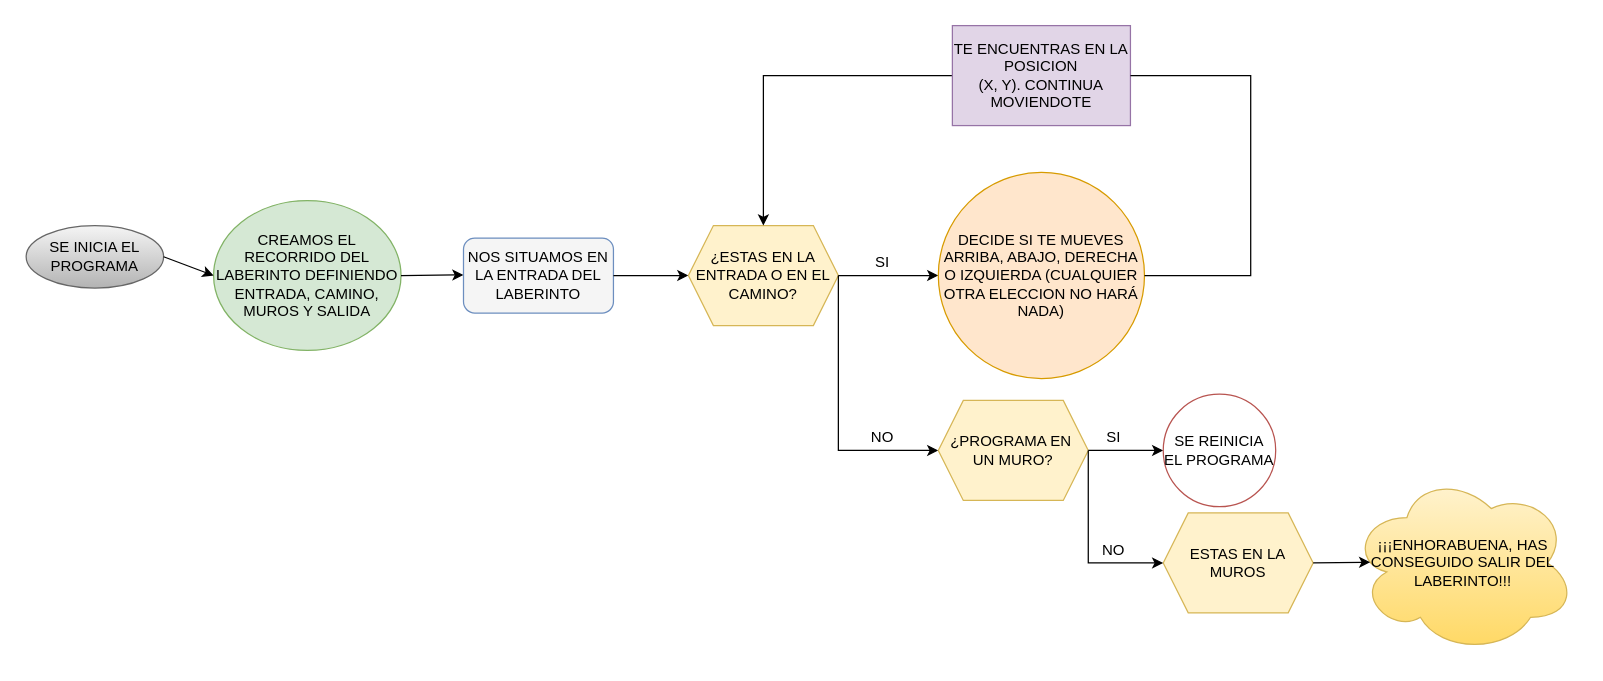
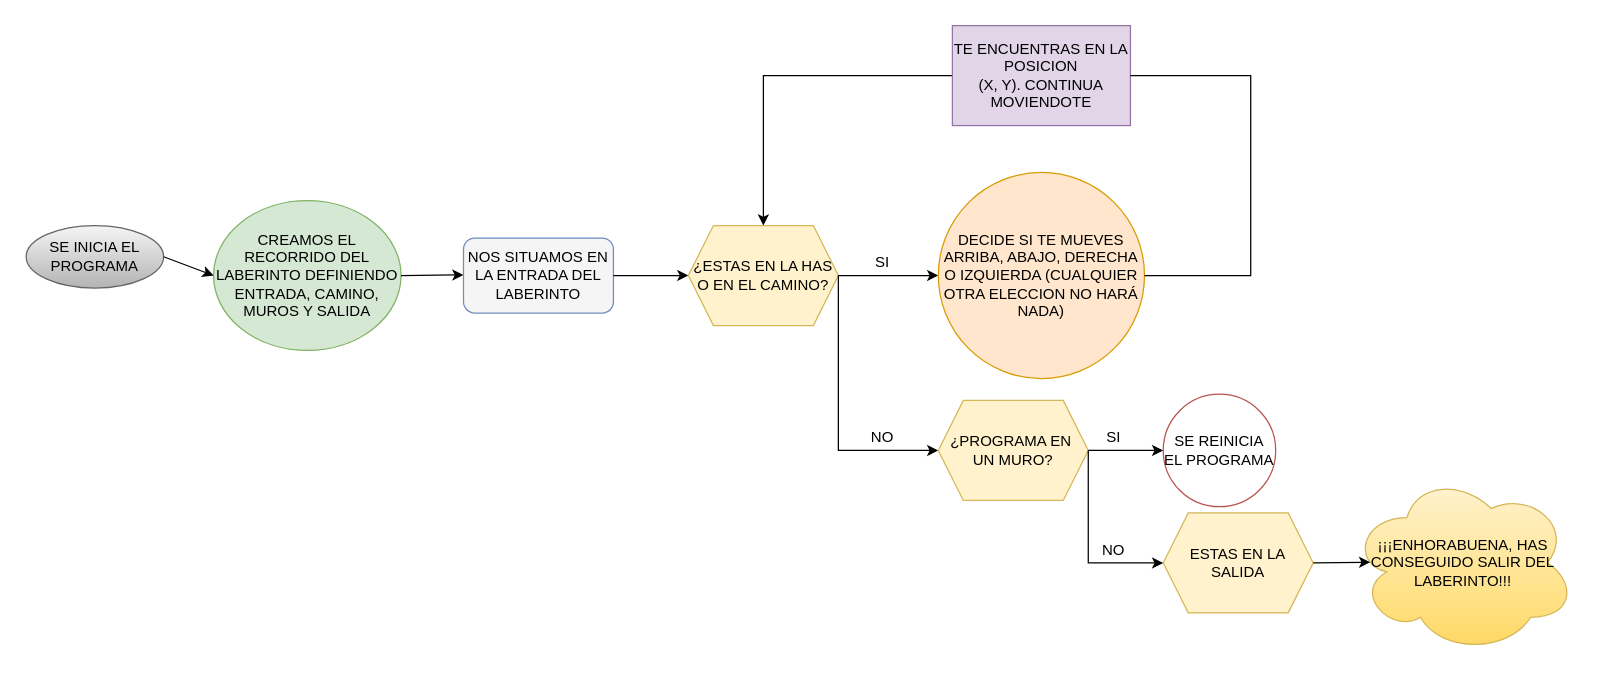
node "¿ESTAS EN LA ENTRADA O EN EL CAMINO?": label "¿ESTAS EN LA ENTRADA O EN EL CAMINO?" -> "¿ESTAS EN LA HAS O EN EL CAMINO?"
node "ESTAS EN LA MUROS": label "ESTAS EN LA MUROS" -> "ESTAS EN LA SALIDA"
